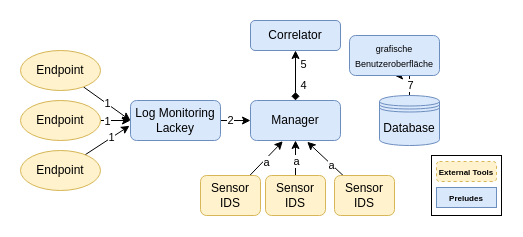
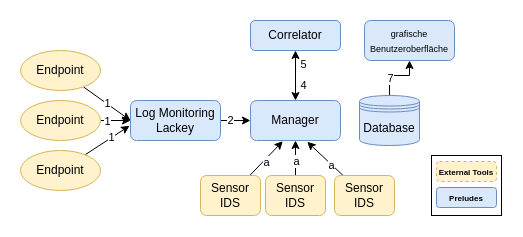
node "grafische Benutzeroberfläche": moved (395, 56) -> (410, 41)
edge "Correlator" -- "Manager": arrowhead diamond -> classic
node "Database": moved (410, 121) -> (390, 121)
node "Preludes": shape rectangle -> rounded rectangle
